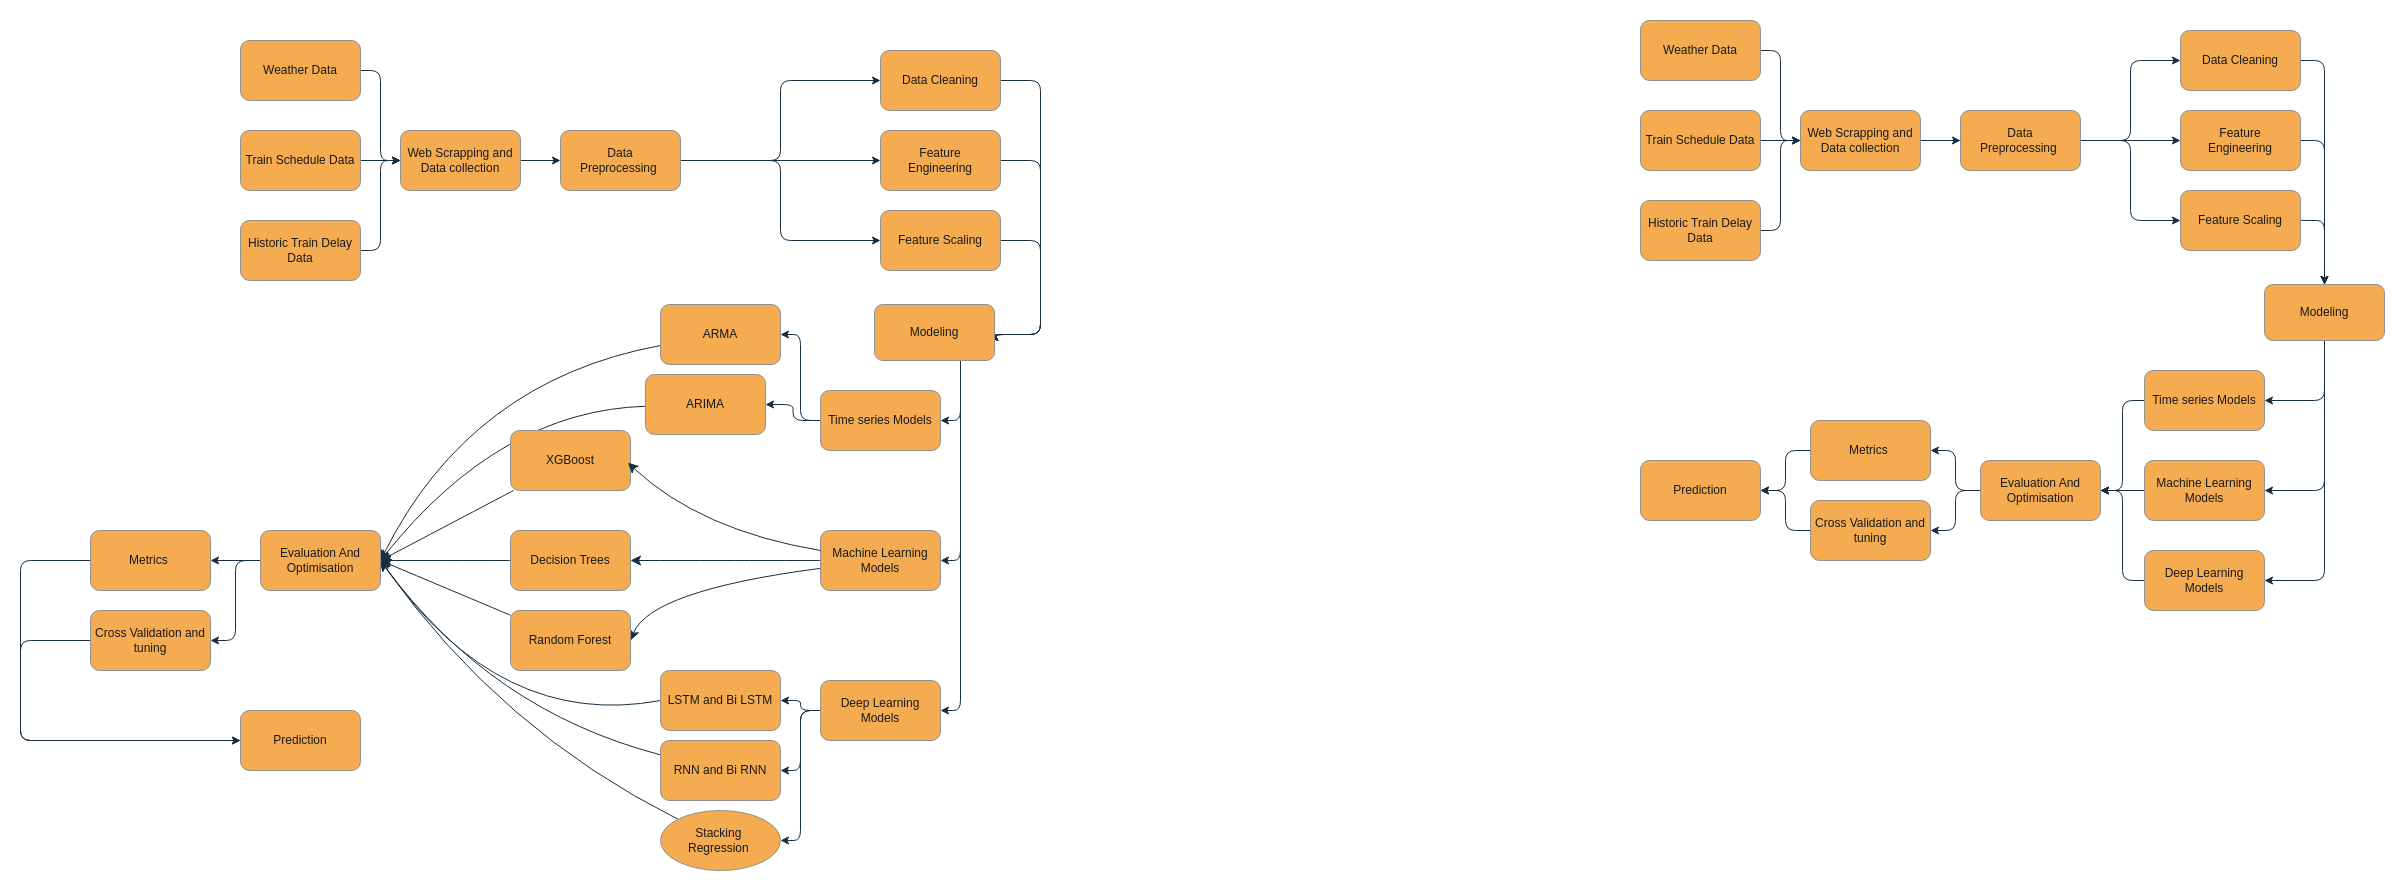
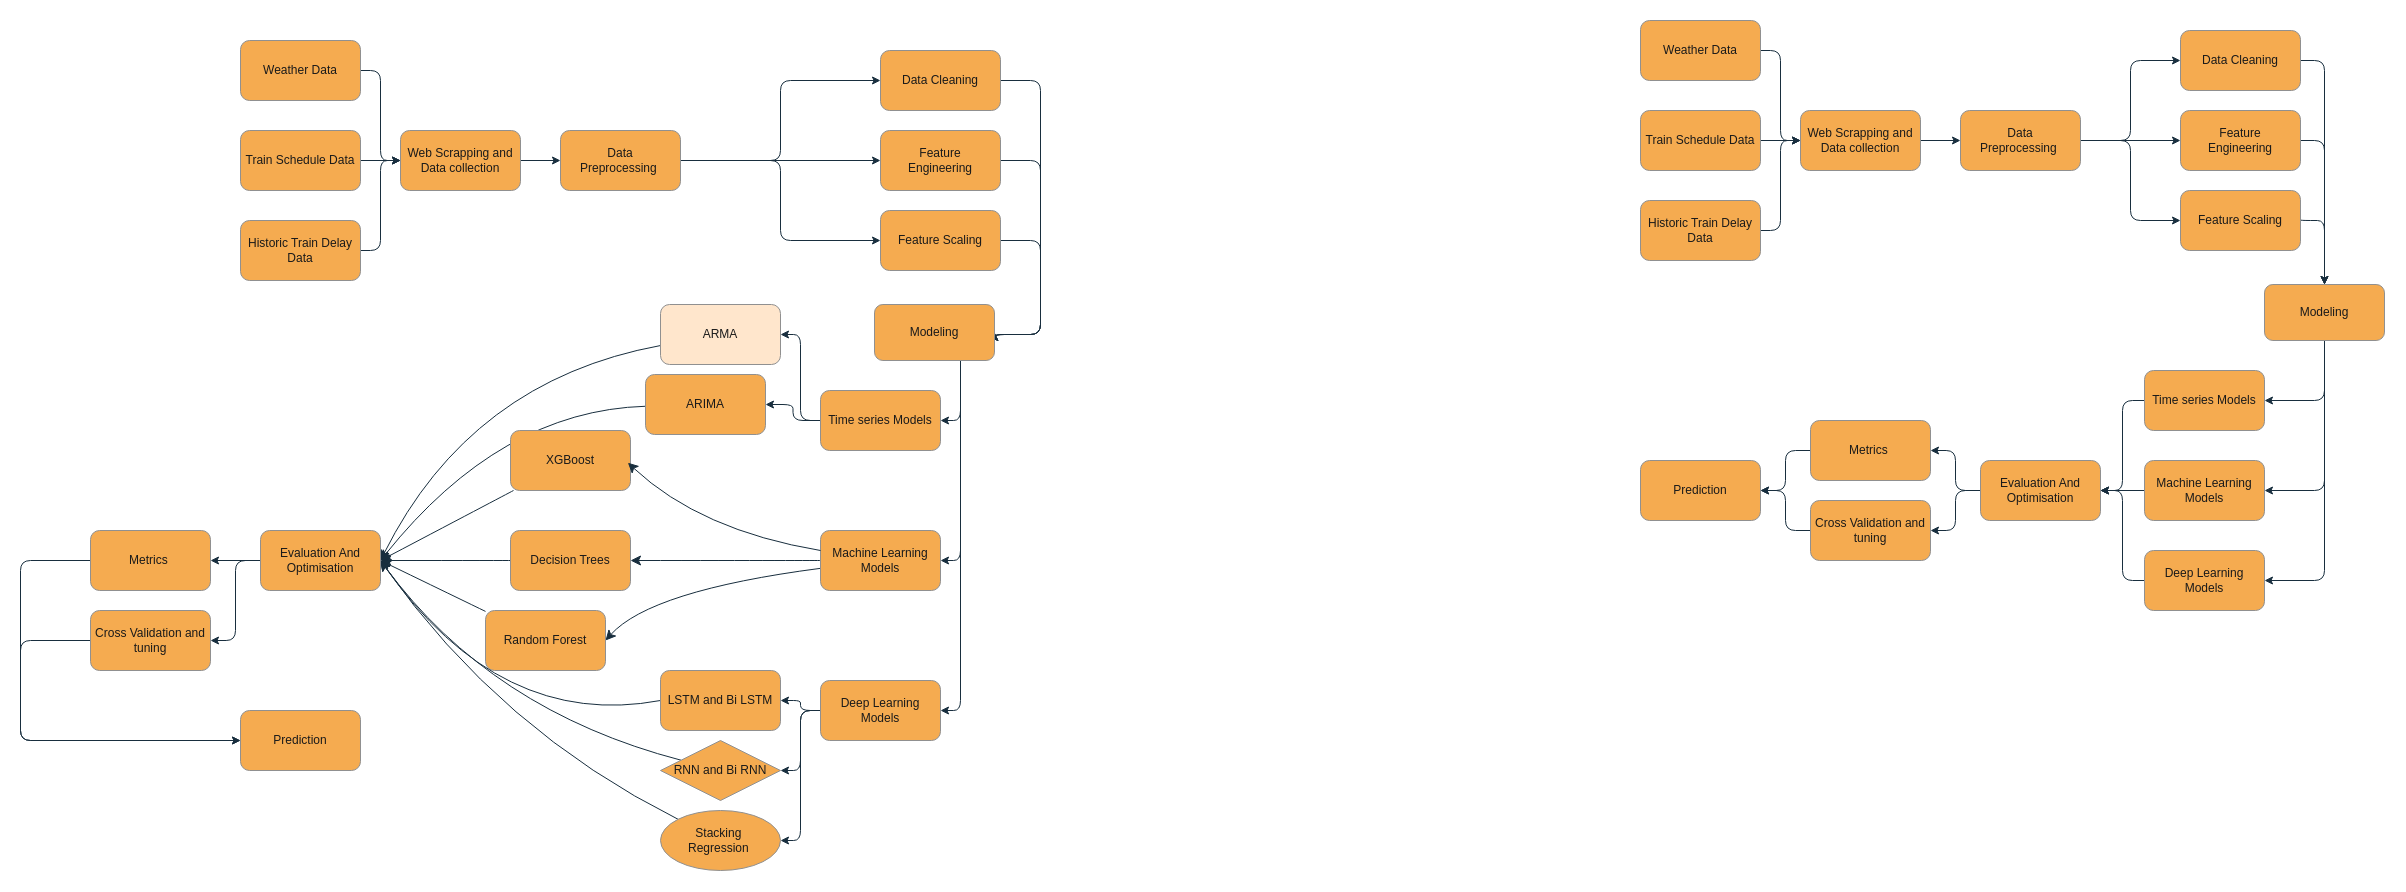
node "ARMA": fillcolor #f5ab50 -> #ffe6cc
node "Random Forest": moved (571, 641) -> (546, 641)
node "RNN and Bi RNN": shape rounded rectangle -> diamond
